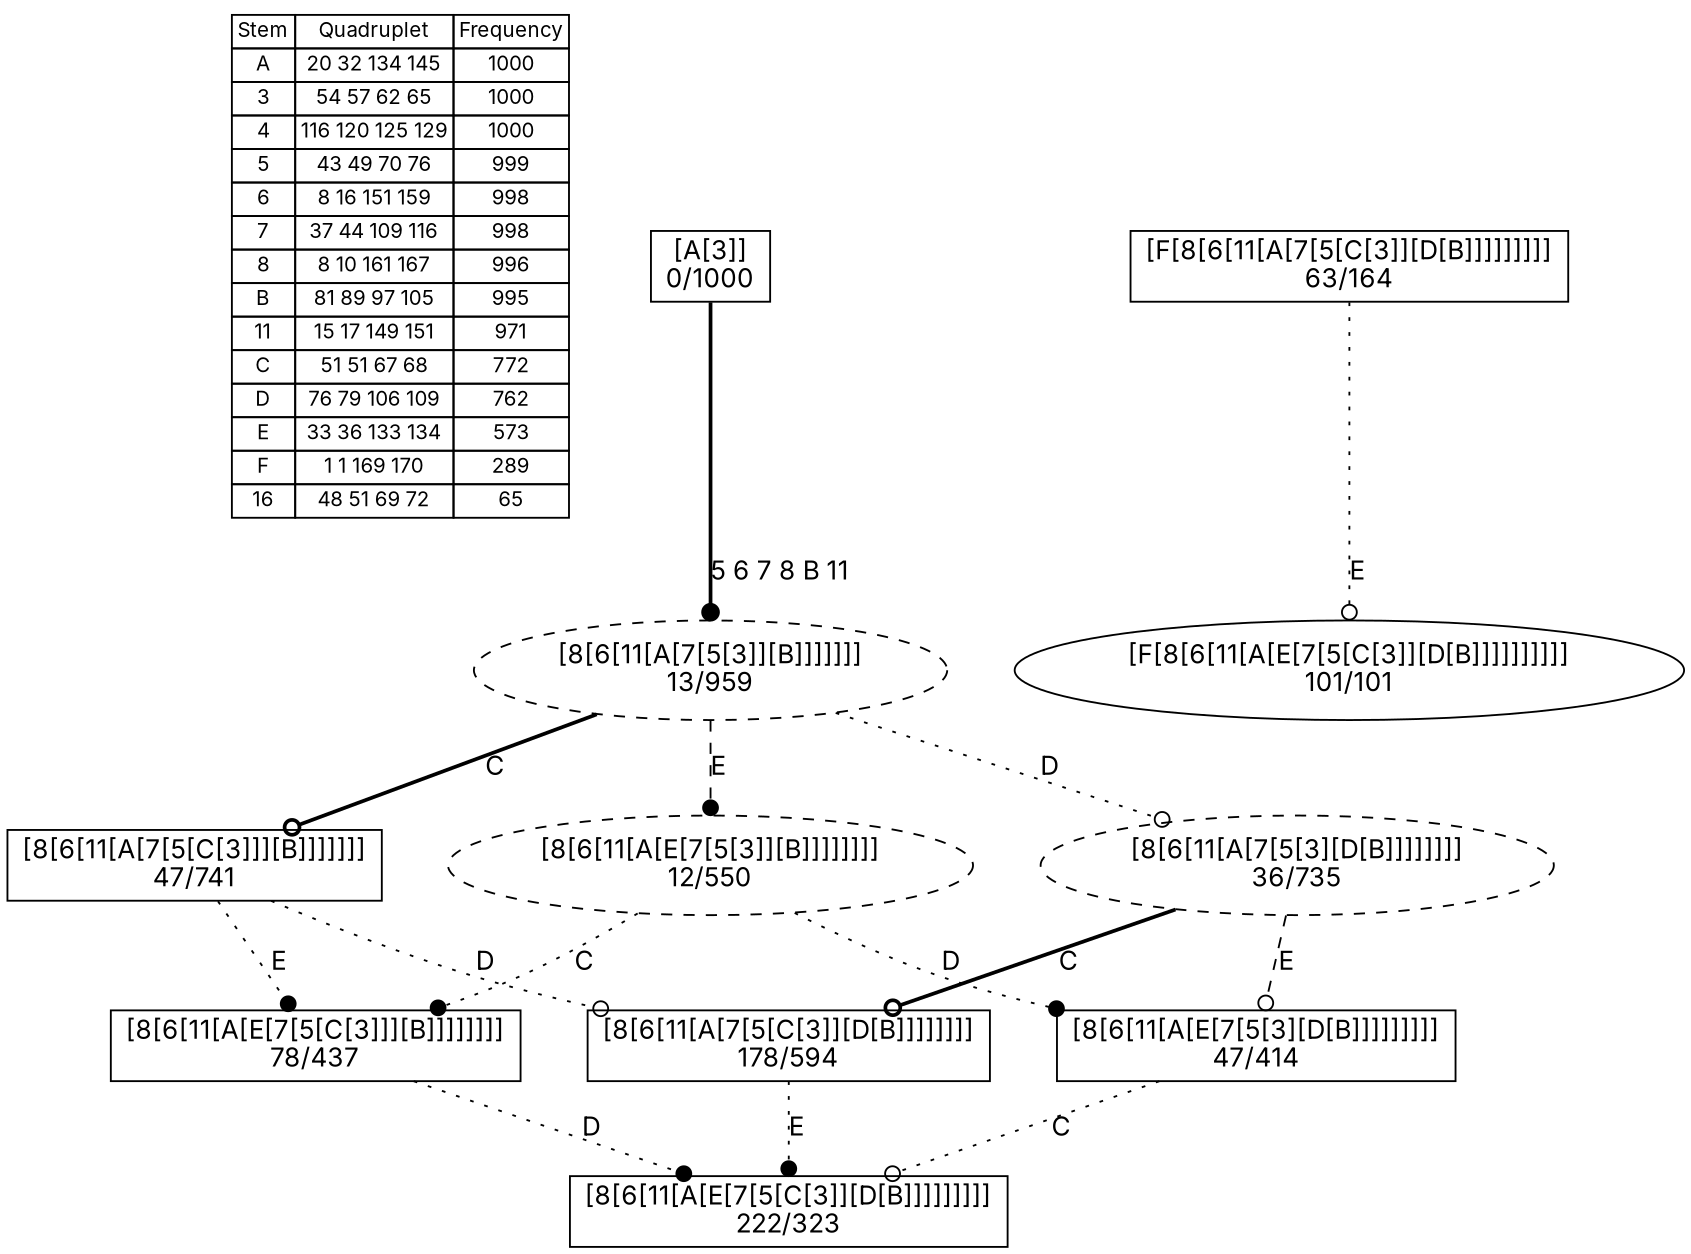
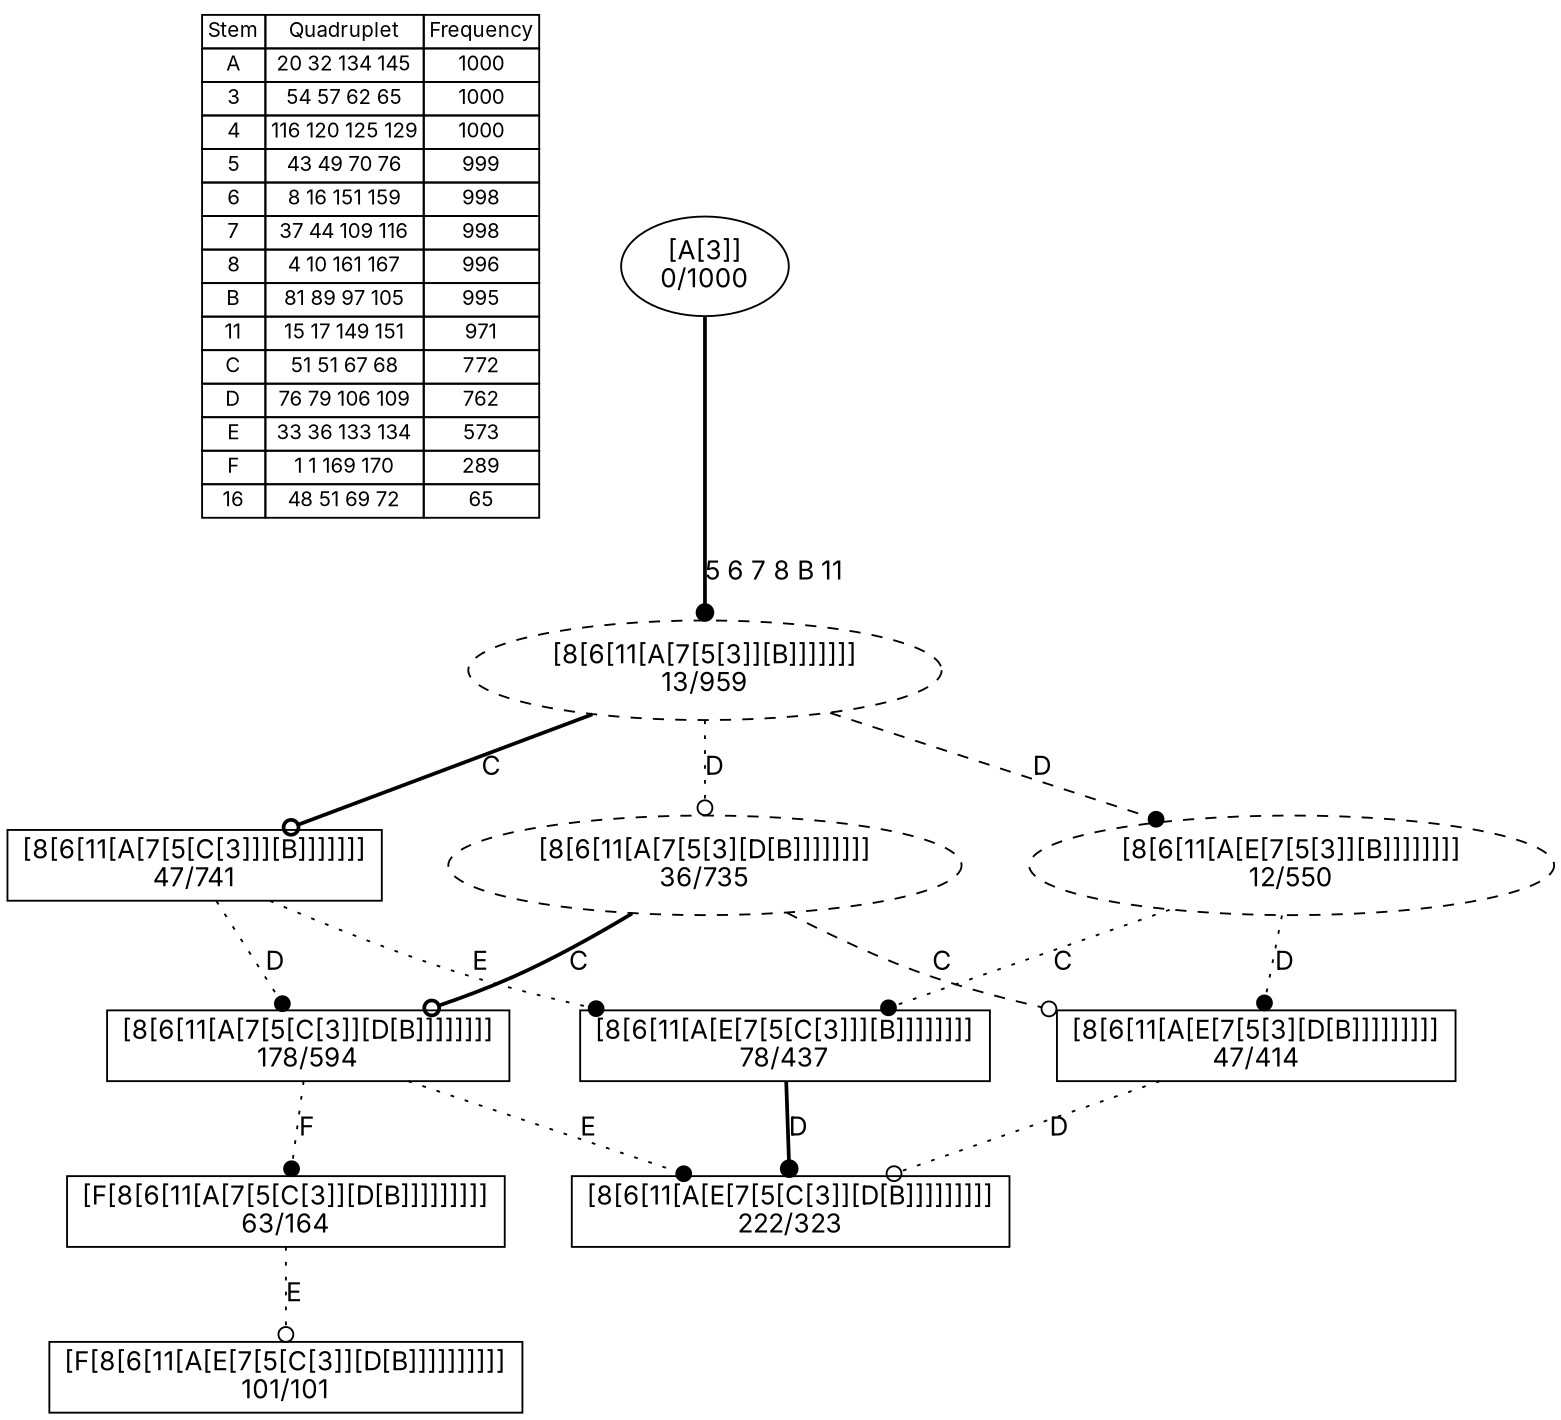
node "Stem": text "8 10 161 167" -> "4 10 161 167"
node "[A[3]] 0/1000": shape box -> ellipse
node "[F[8[6[11[A[E[7[5[C[3]][D[B]]]]]]]]]] 101/101": shape ellipse -> box
edge "[8[6[11[A[7[5[3]][B]]]]]]] 13/959" -> "[8[6[11[A[E[7[5[3]][B]]]]]]]] 12/550": label "E " -> "D "
edge "[8[6[11[A[7[5[C[3]]][B]]]]]]] 47/741" -> "[8[6[11[A[7[5[C[3]][D[B]]]]]]]] 178/594": arrowhead odot -> dot
edge "[8[6[11[A[7[5[3][D[B]]]]]]]] 36/735" -> "[8[6[11[A[E[7[5[3][D[B]]]]]]]]] 47/414": label "E " -> "C "
edge "[8[6[11[A[7[5[C[3]][D[B]]]]]]]] 178/594" -> "[F[8[6[11[A[7[5[C[3]][D[B]]]]]]]]] 63/164": added, label "F"
edge "[8[6[11[A[E[7[5[C[3]]][B]]]]]]]] 78/437" -> "[8[6[11[A[E[7[5[C[3]][D[B]]]]]]]]] 222/323": style dotted -> bold
edge "[8[6[11[A[E[7[5[3][D[B]]]]]]]]] 47/414" -> "[8[6[11[A[E[7[5[C[3]][D[B]]]]]]]]] 222/323": label "C " -> "D "
